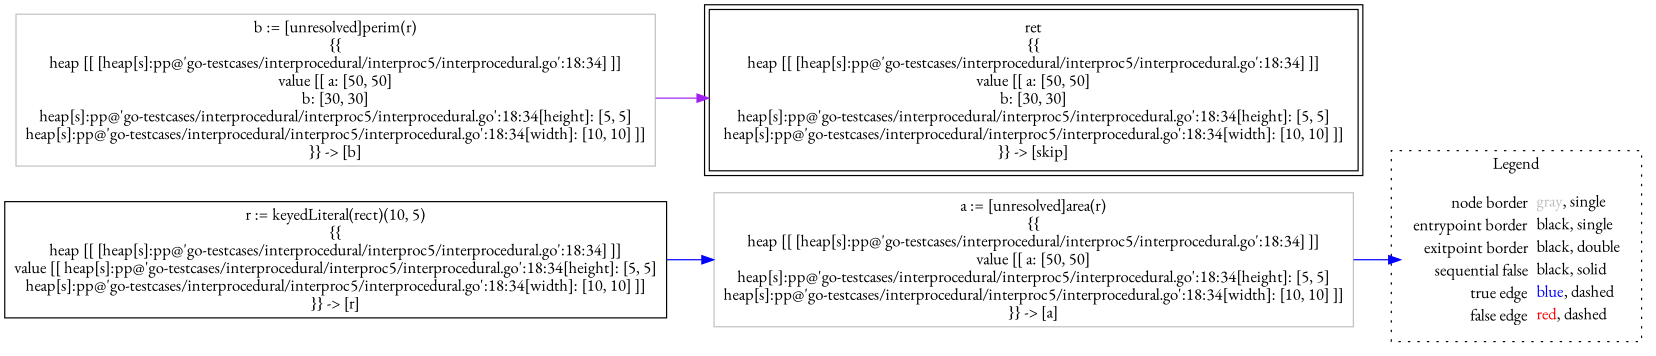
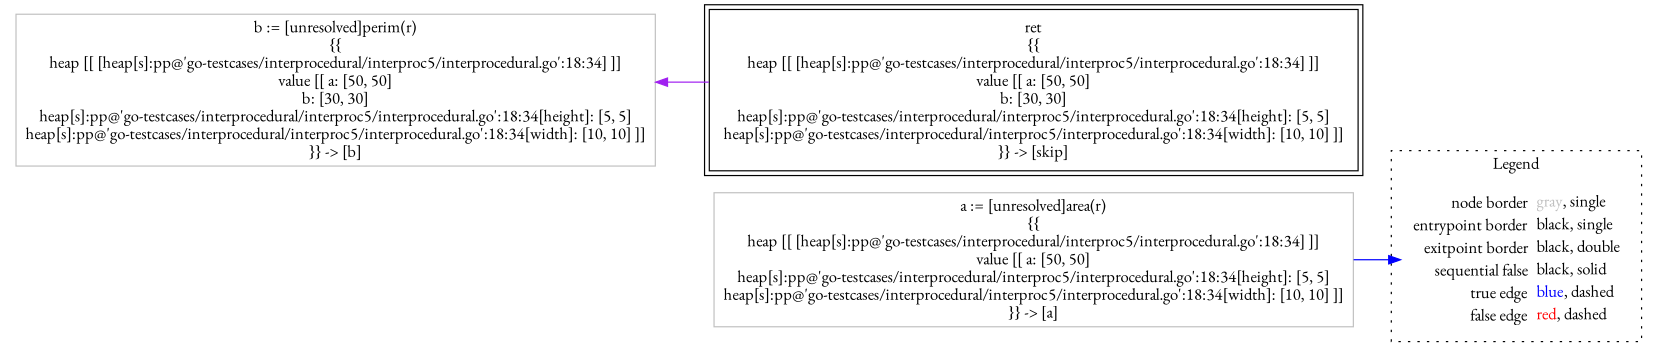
edge "b := [unresolved]perim(r)" -> "ret": reversed
node "r := keyedLiteral(rect)(10, 5)": removed
